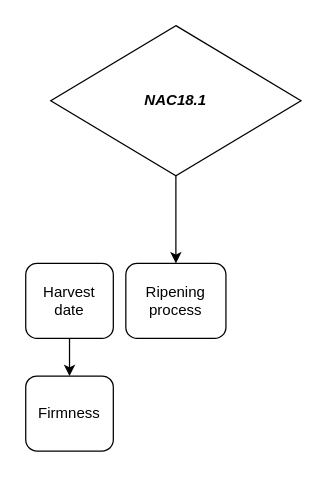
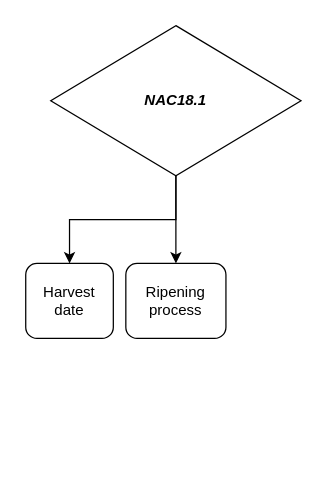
edge "NAC18.1" -> "Harvest date": added
edge "Harvest date" -> "Firmness": removed
node "Firmness": removed
